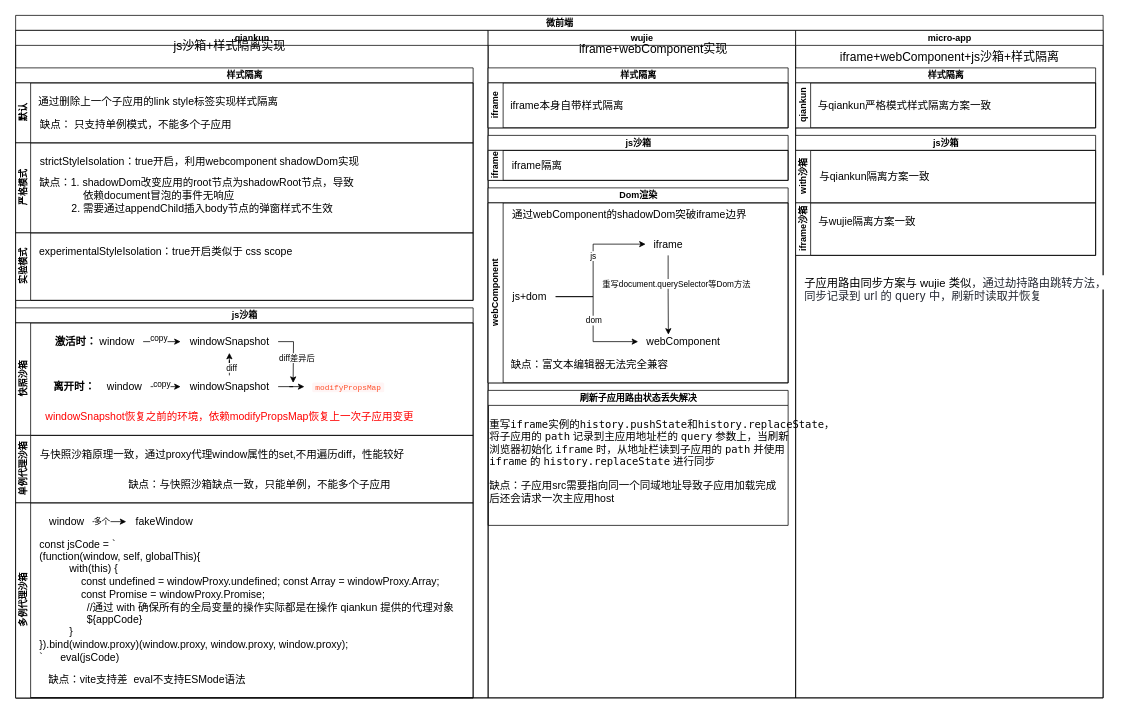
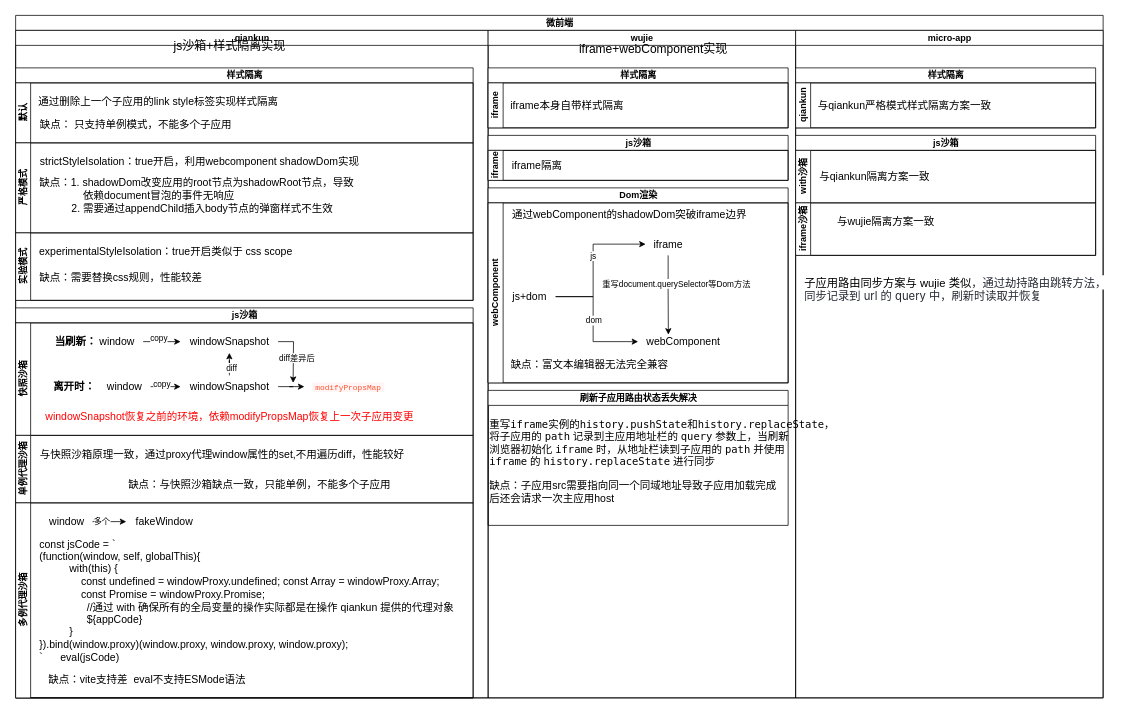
node "iframe+webComponent+js沙箱+样式隔离": removed
node "与wujie隔离方案一致": moved (867, 222) -> (885, 222)
node "缺点：需要替换css规则，性能较差": added
node "激活时：": label "激活时：" -> "当刷新："
